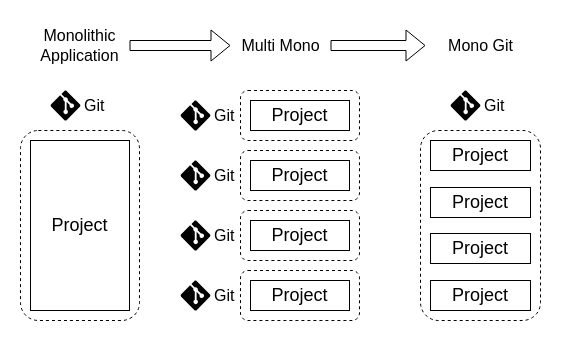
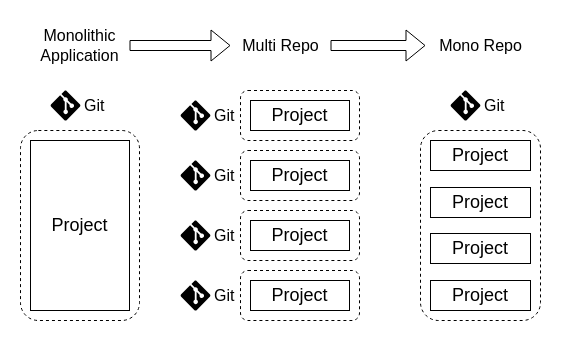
node "Multi Mono": label "Multi Mono" -> "Multi Repo"
node "Mono Git": label "Mono Git" -> "Mono Repo"
